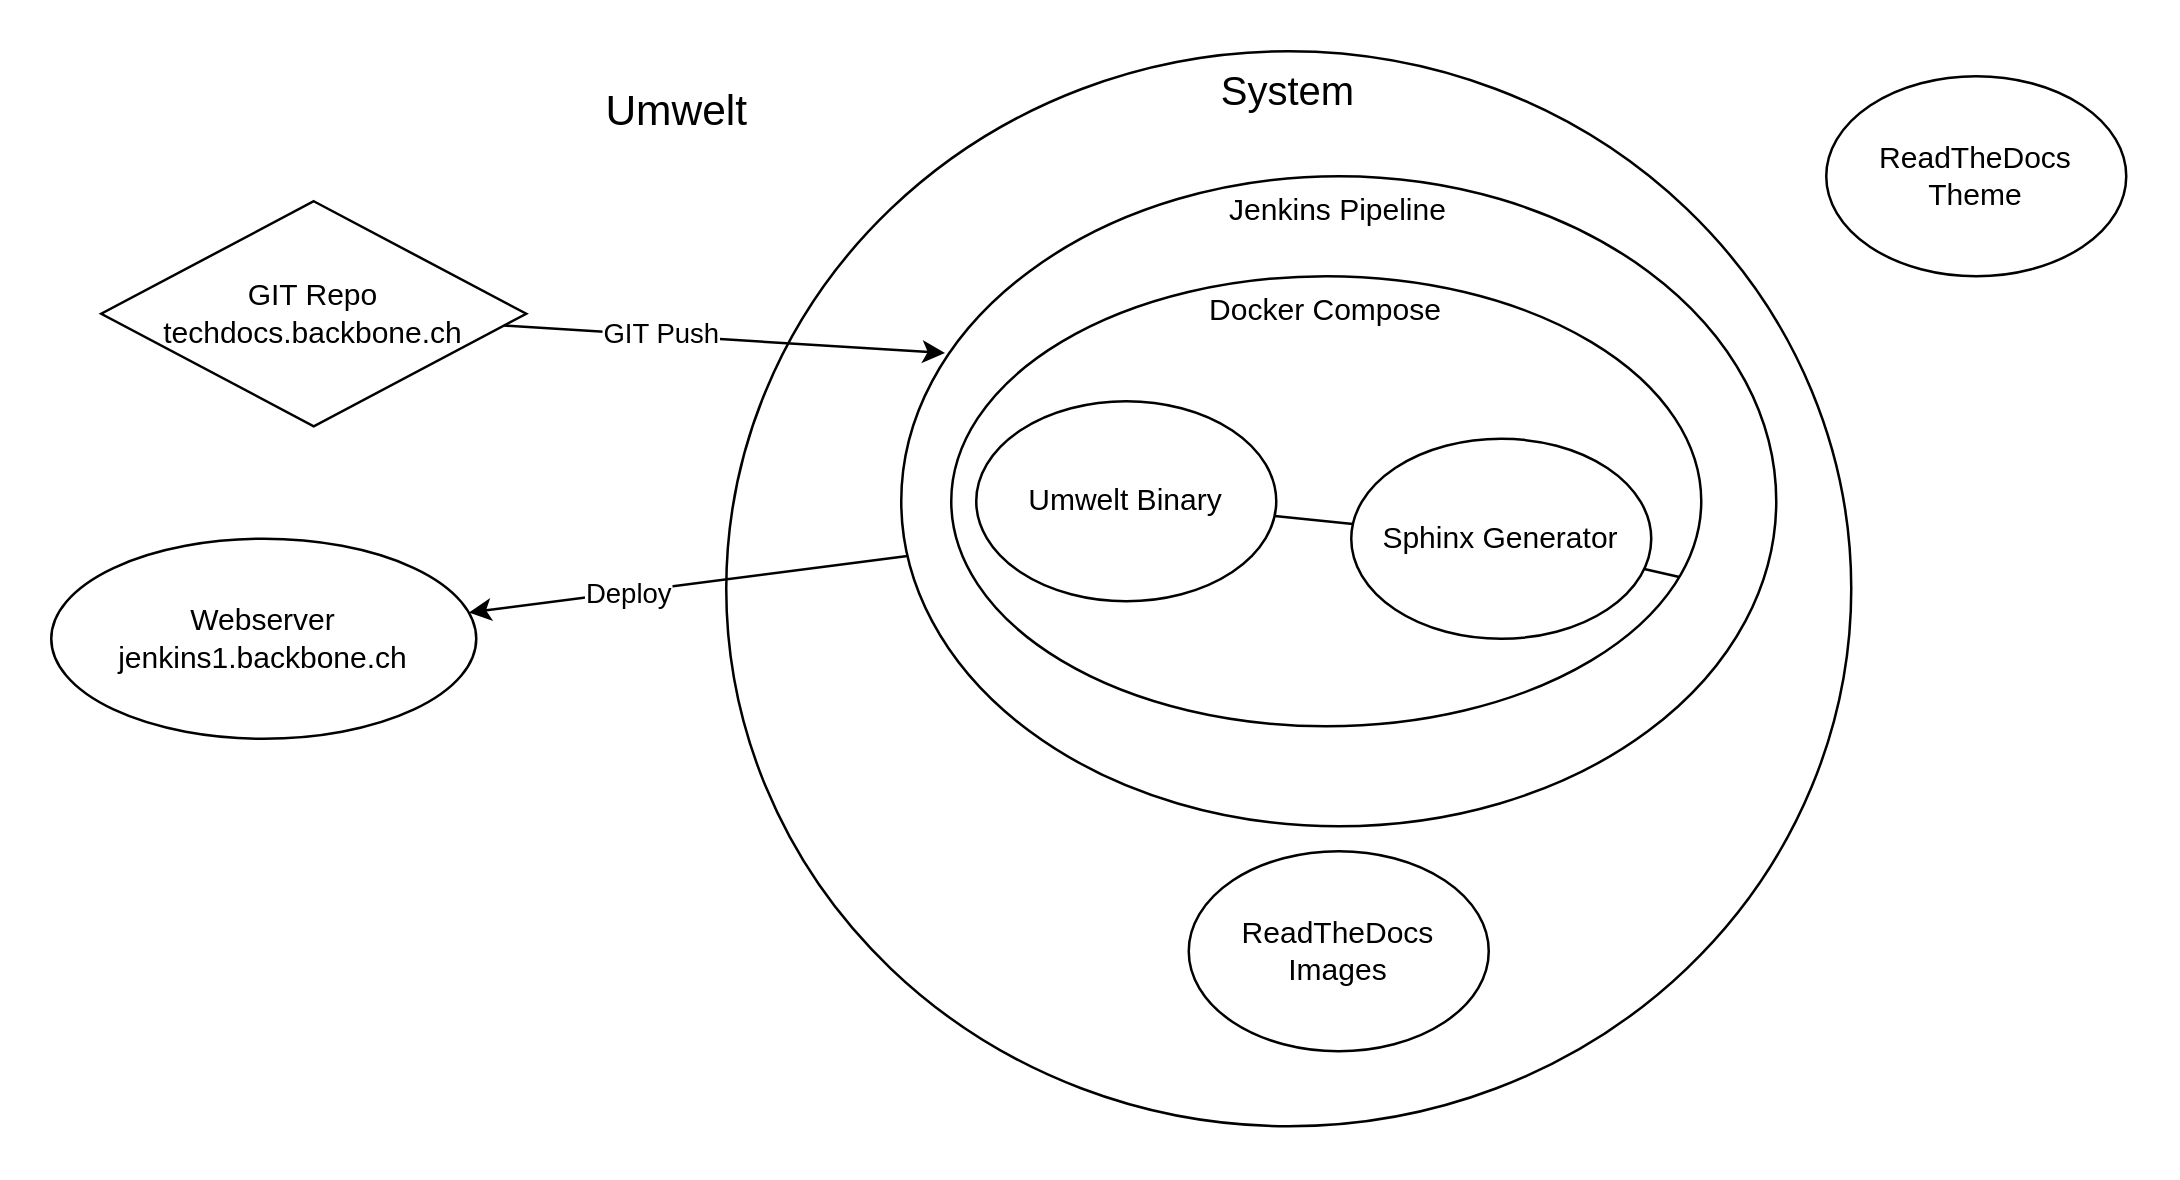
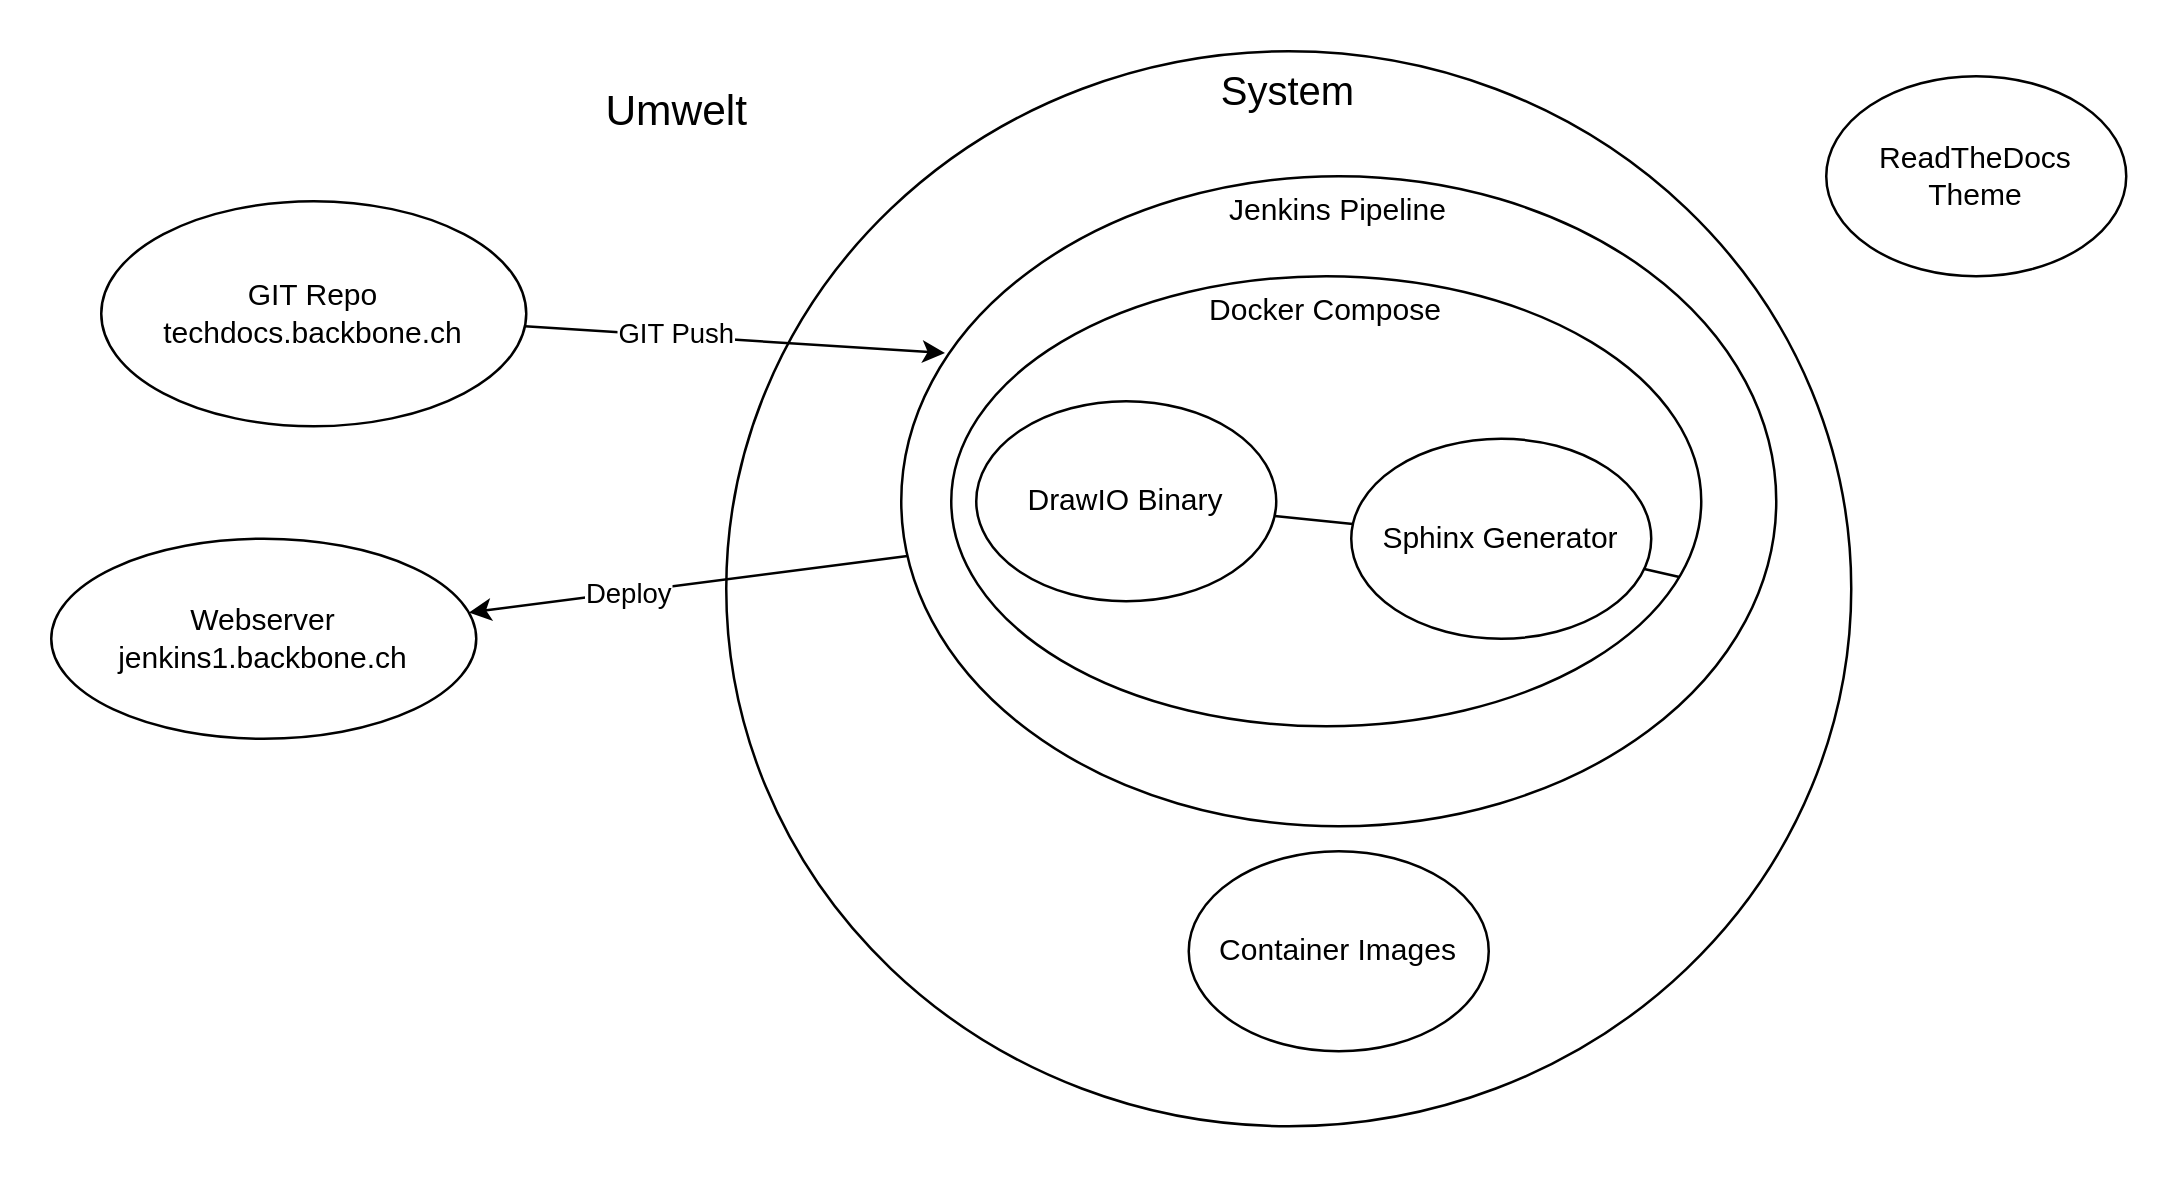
node "GIT Repo techdocs.backbone.ch": shape diamond -> ellipse
node "Umwelt Binary": label "Umwelt Binary" -> "DrawIO Binary"
node "ReadTheDocs Images": label "ReadTheDocs Images" -> "Container Images"
